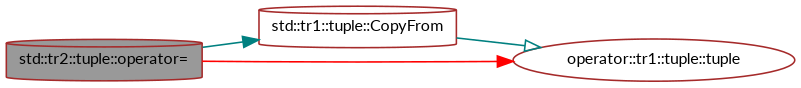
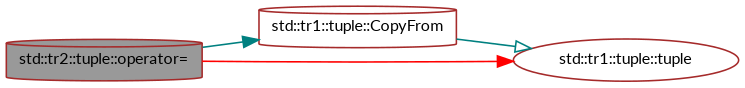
node "operator::tr1::tuple::tuple": label "operator::tr1::tuple::tuple" -> "std::tr1::tuple::tuple"
